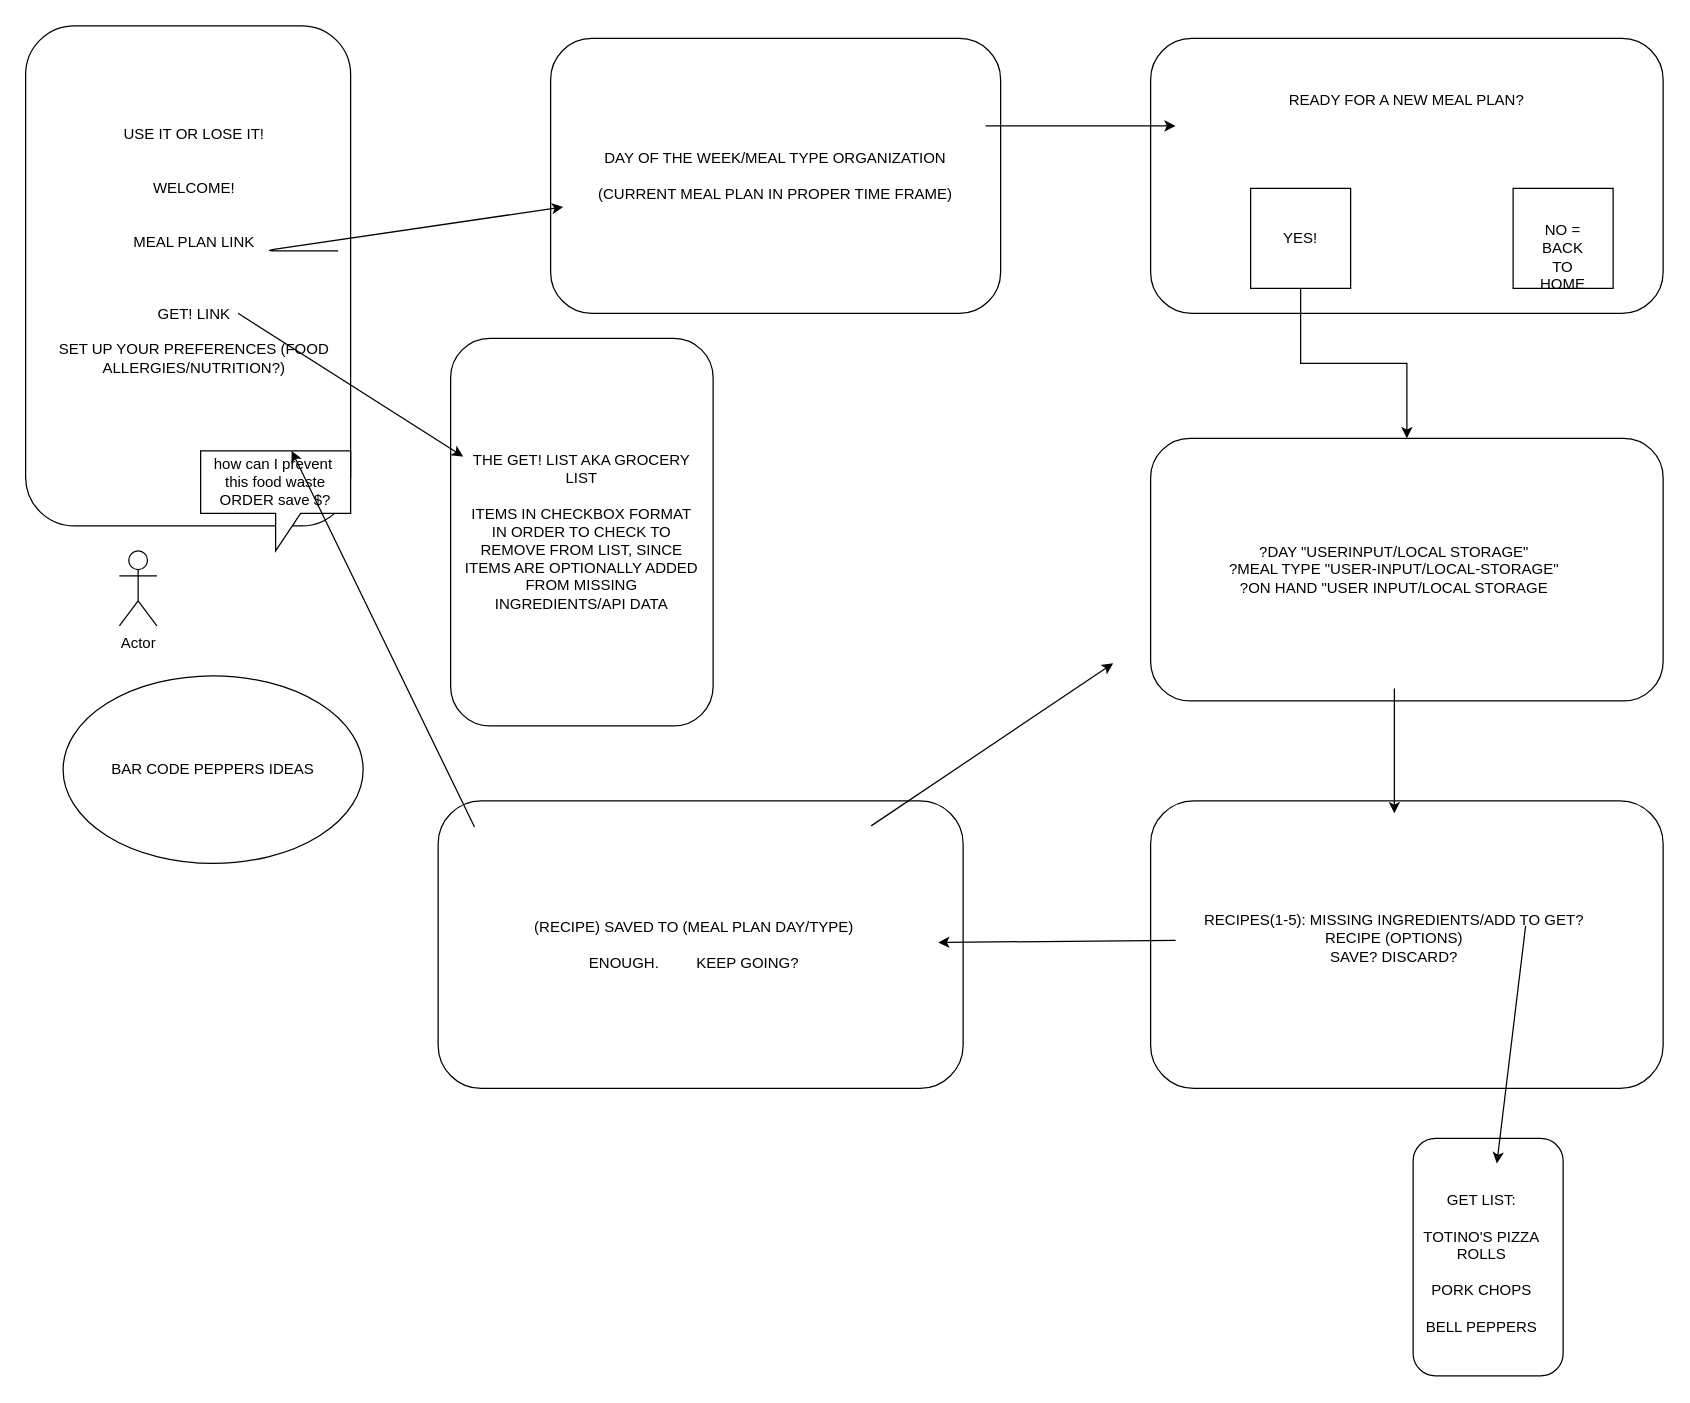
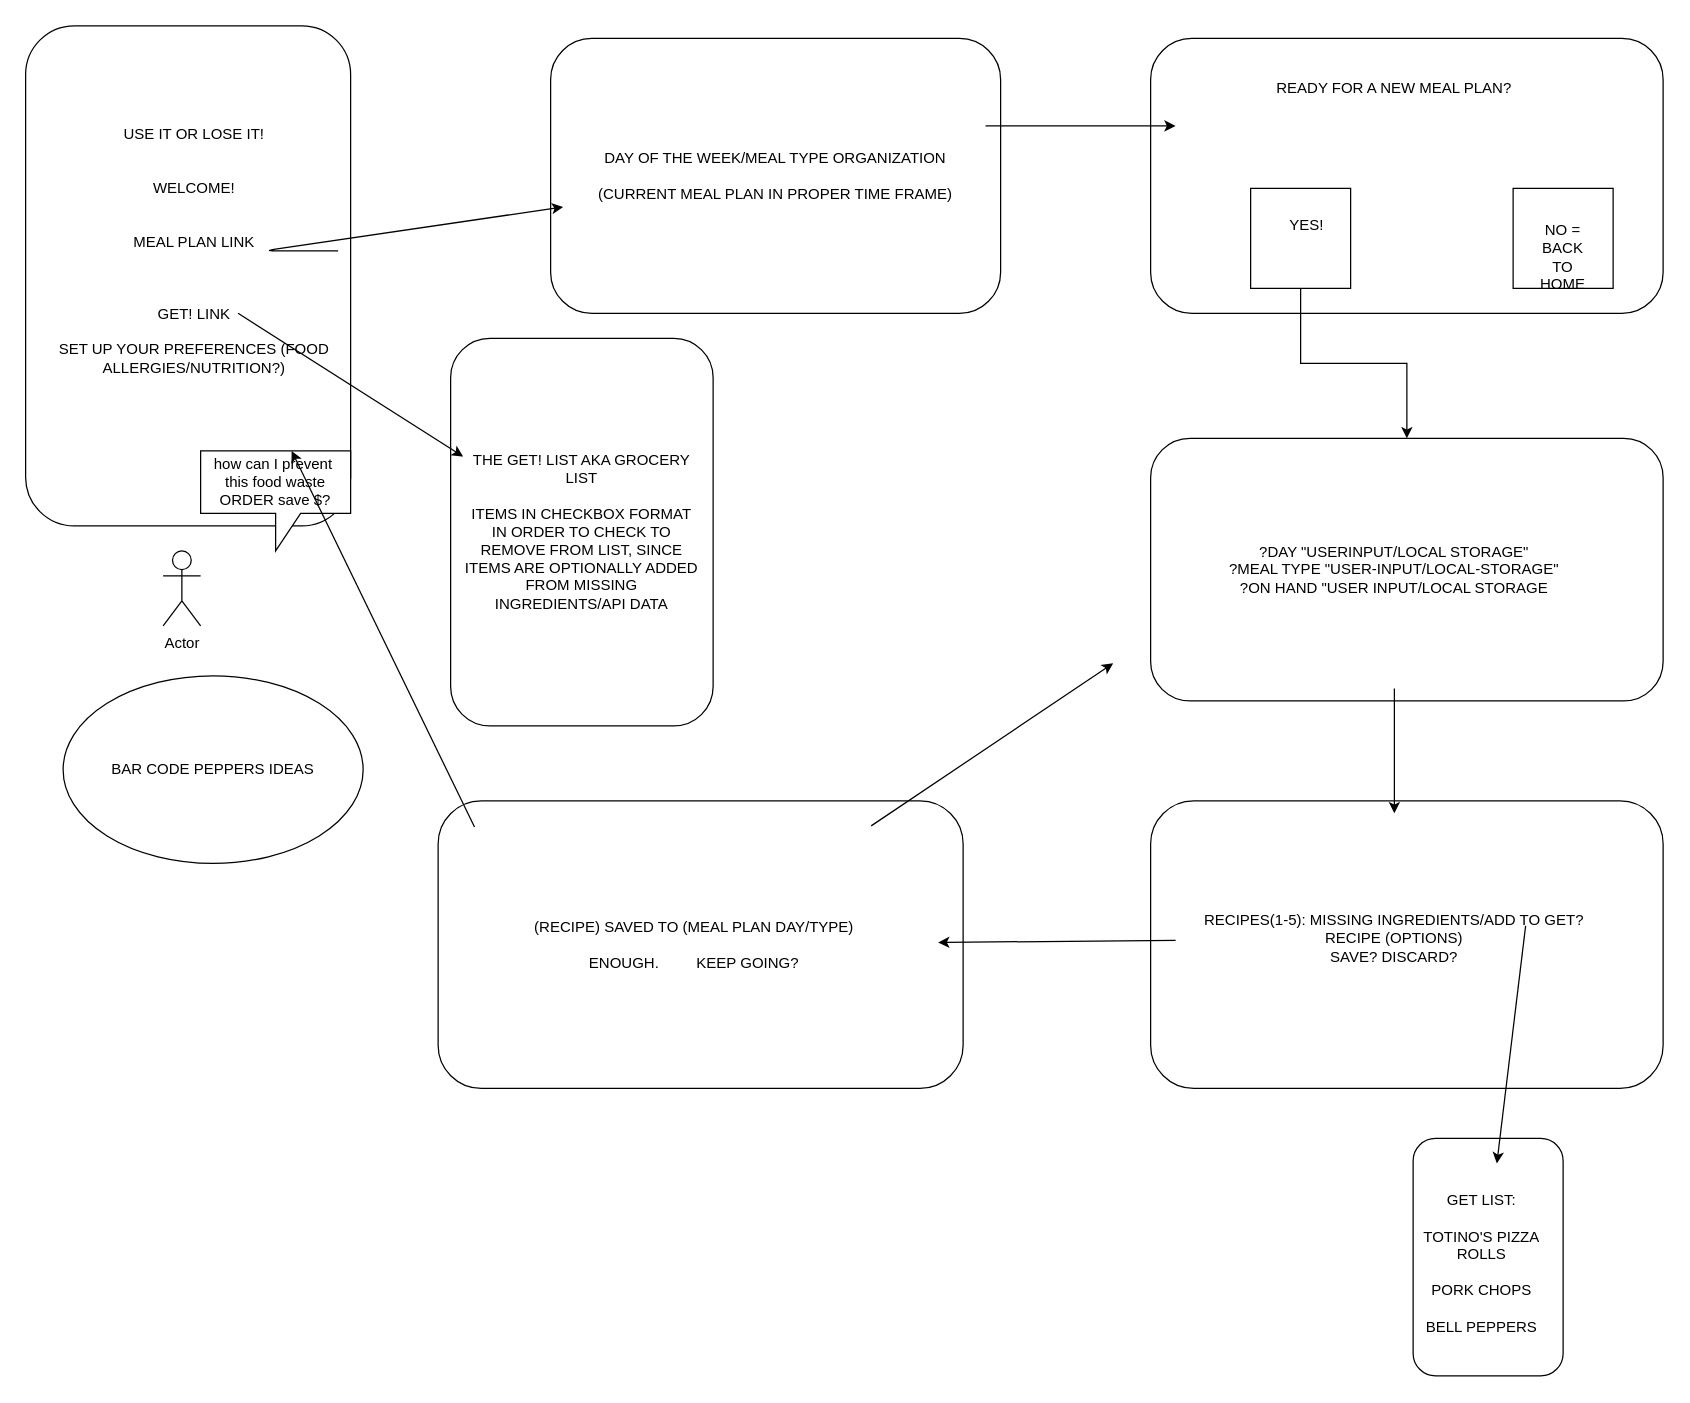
node "READY FOR A NEW MEAL PLAN?": moved (1407, 101) -> (1394, 88)
node "YES!": moved (1301, 238) -> (1307, 226)
node "Actor": moved (138, 588) -> (182, 588)
